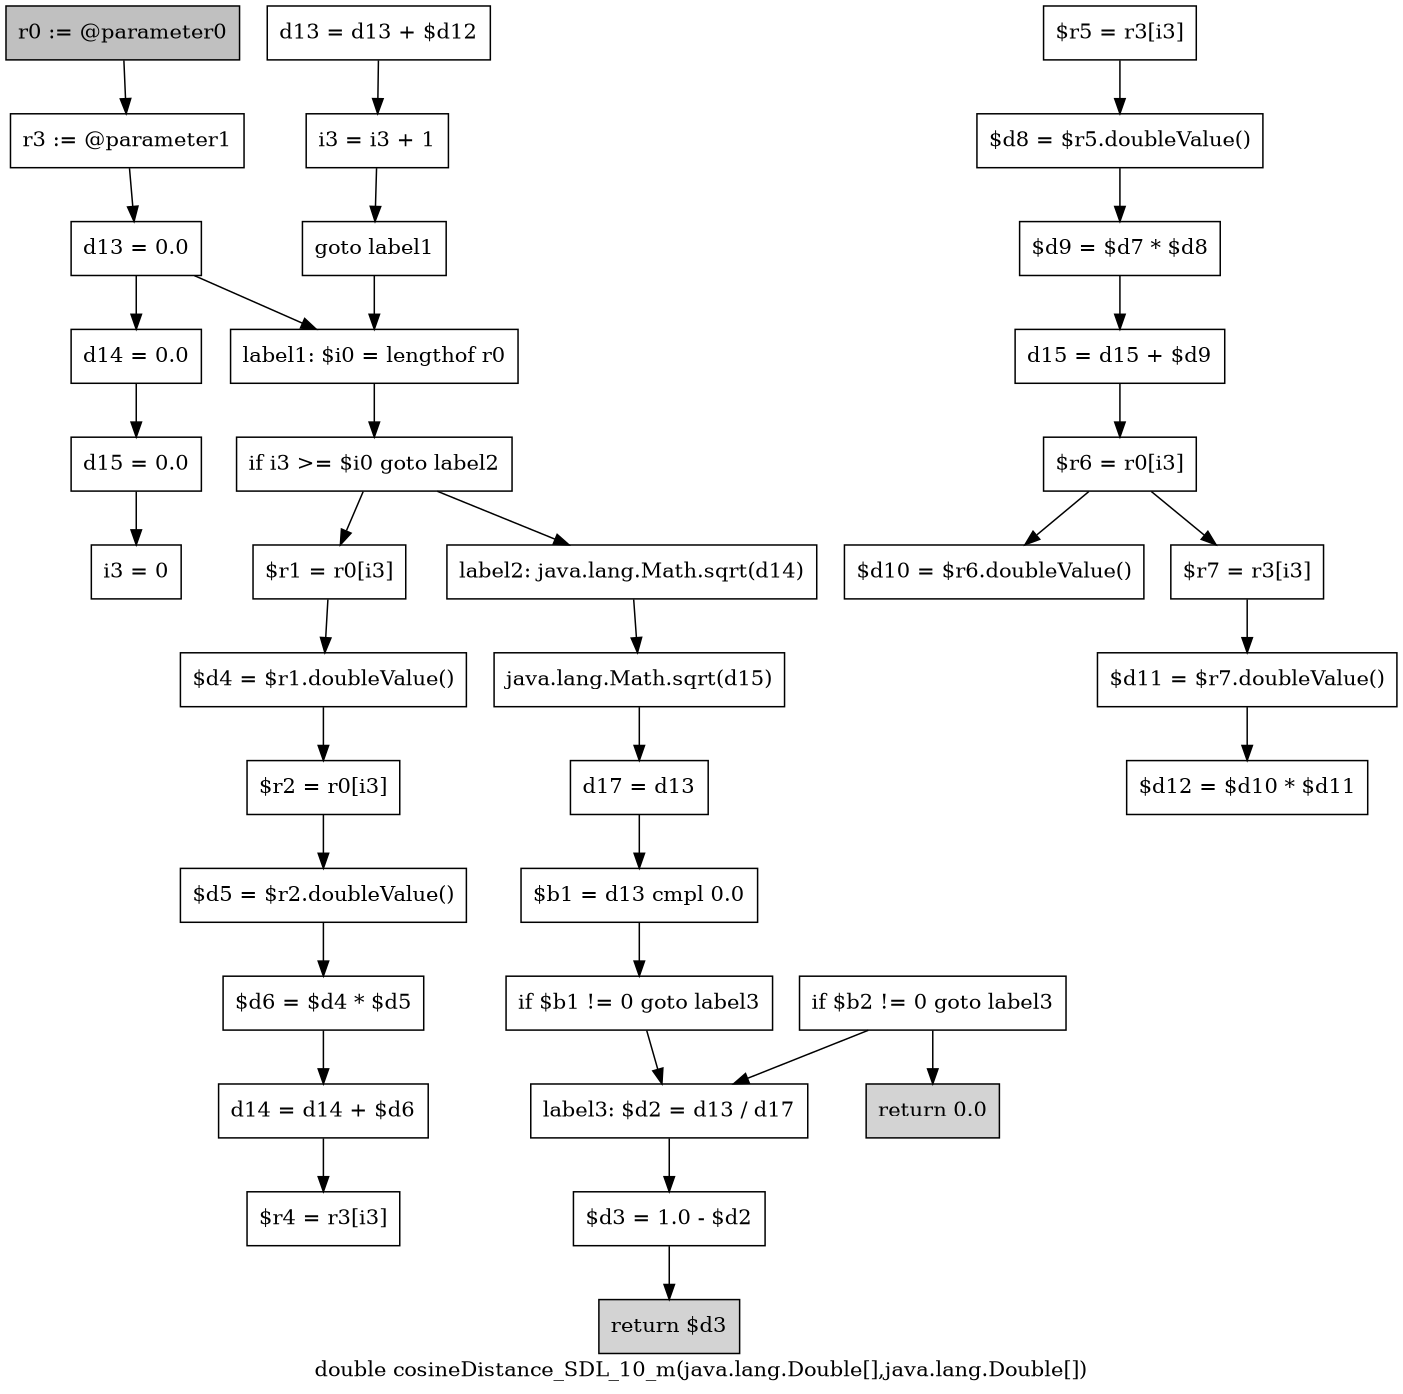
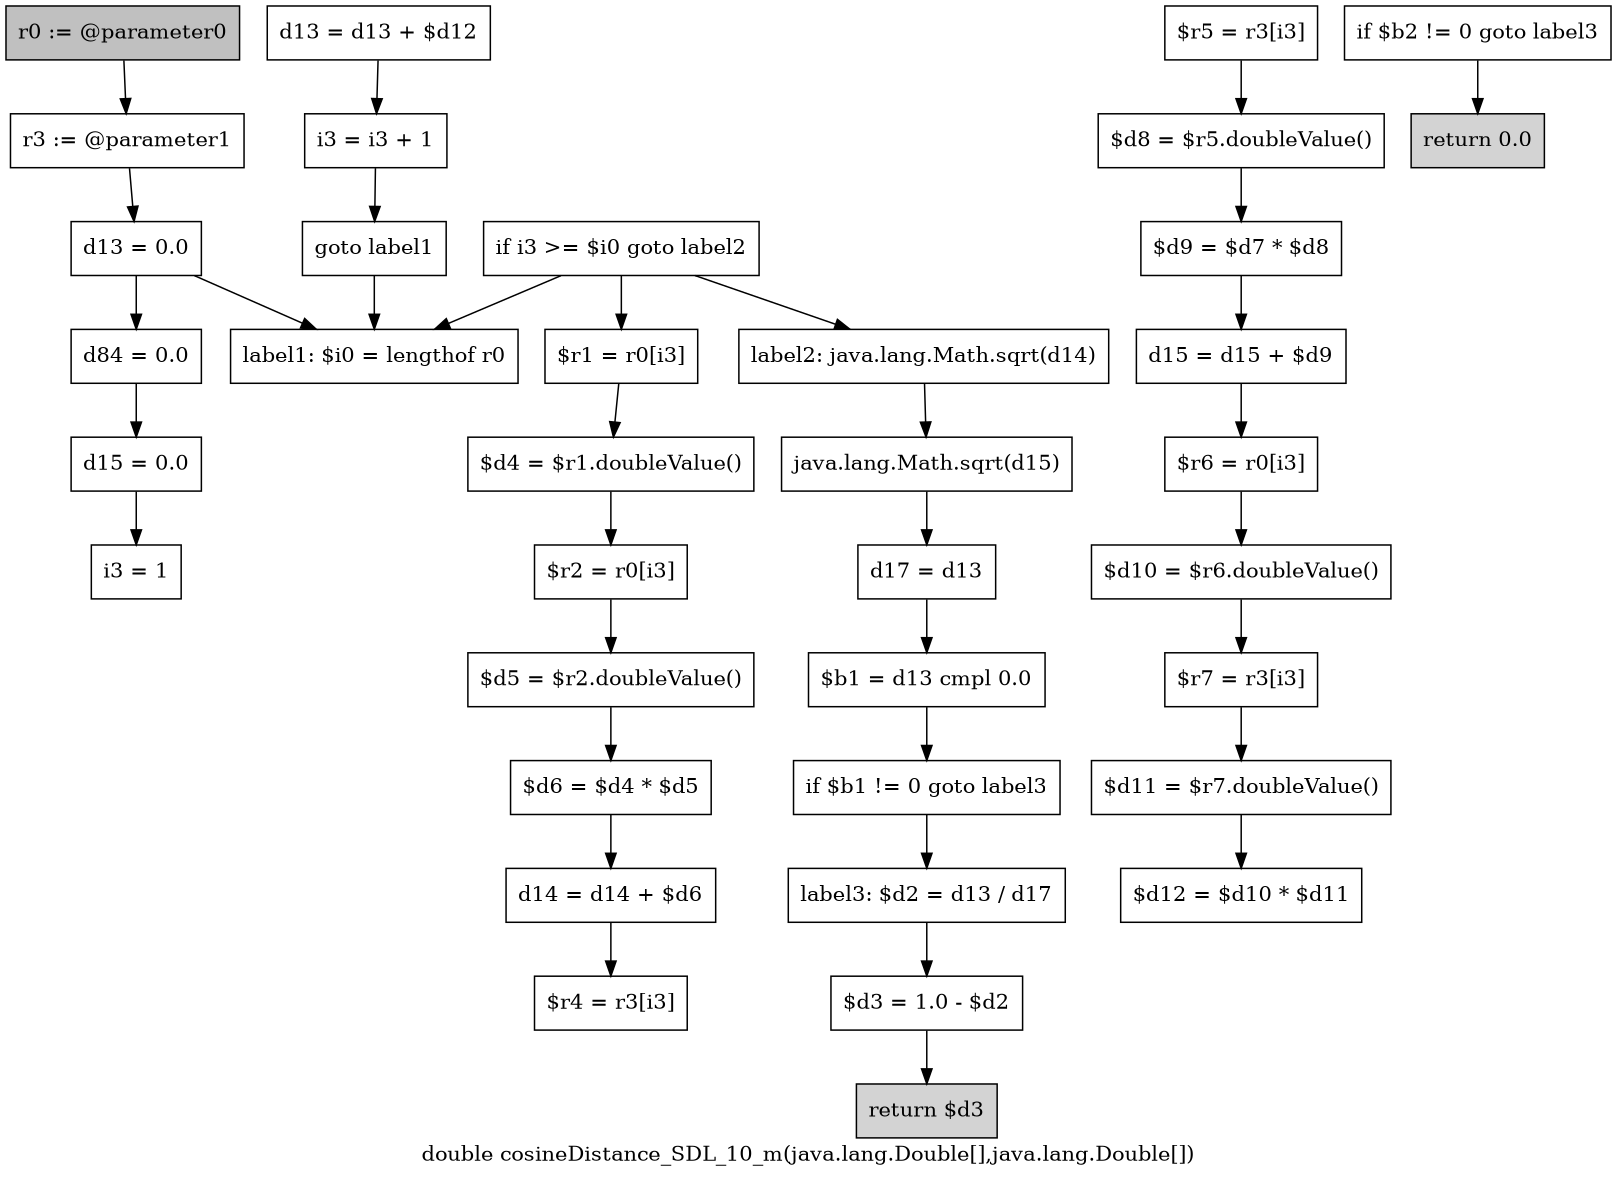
node "d14 = 0.0": label "d14 = 0.0" -> "d84 = 0.0"
edge "label1: $i0 = lengthof r0" -> "if i3 >= $i0 goto label2": reversed
edge "$r6 = r0[i3]" -> "$r7 = r3[i3]": now "$d10 = $r6.doubleValue()" -> "$r7 = r3[i3]"
node "i3 = 0": label "i3 = 0" -> "i3 = 1"
edge "if $b2 != 0 goto label3" -> "label3: $d2 = d13 / d17": removed
